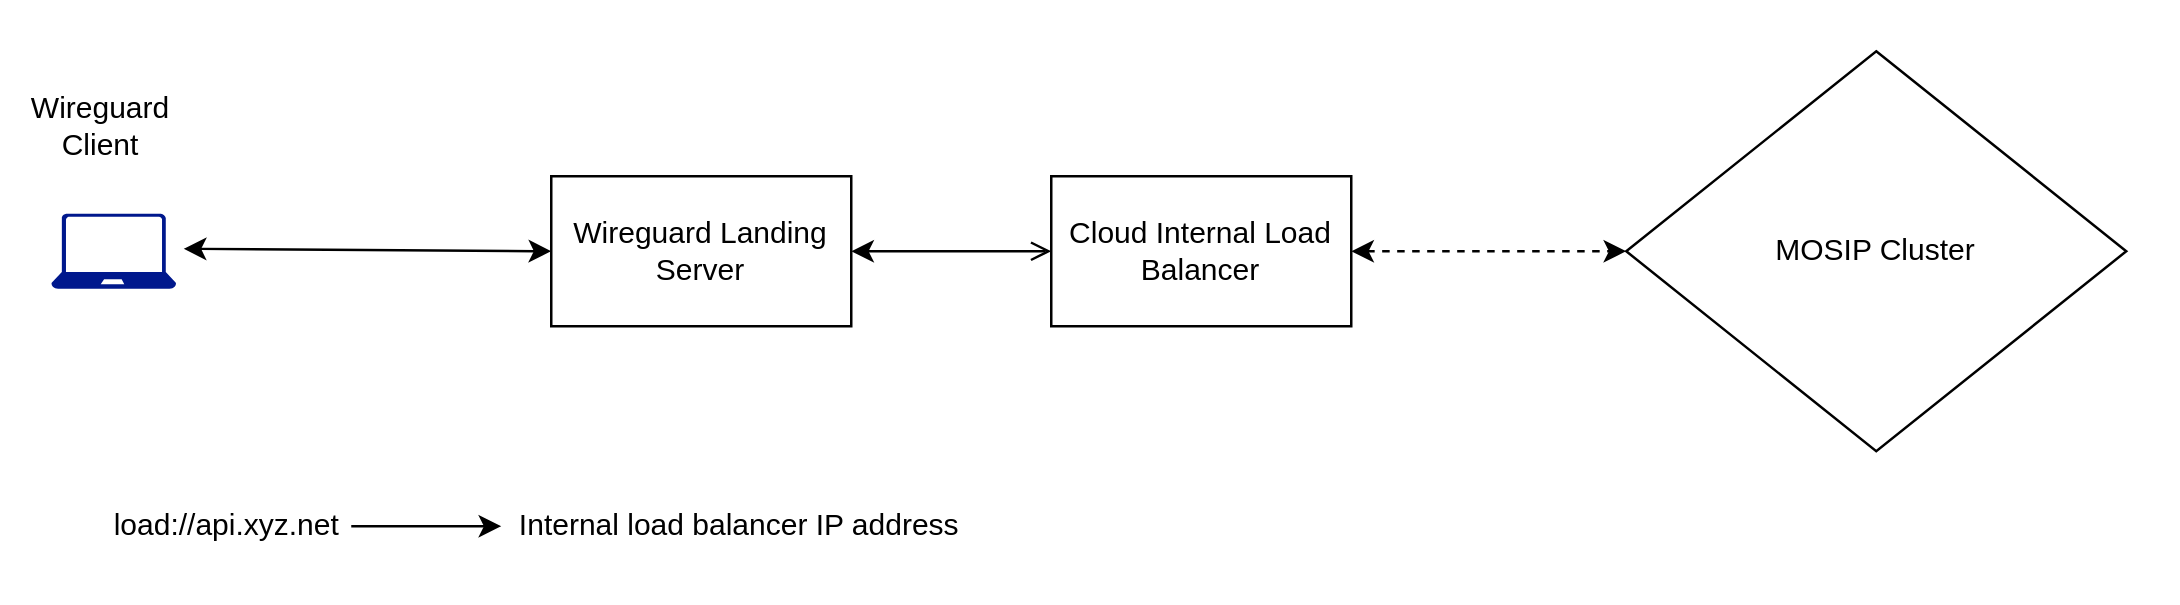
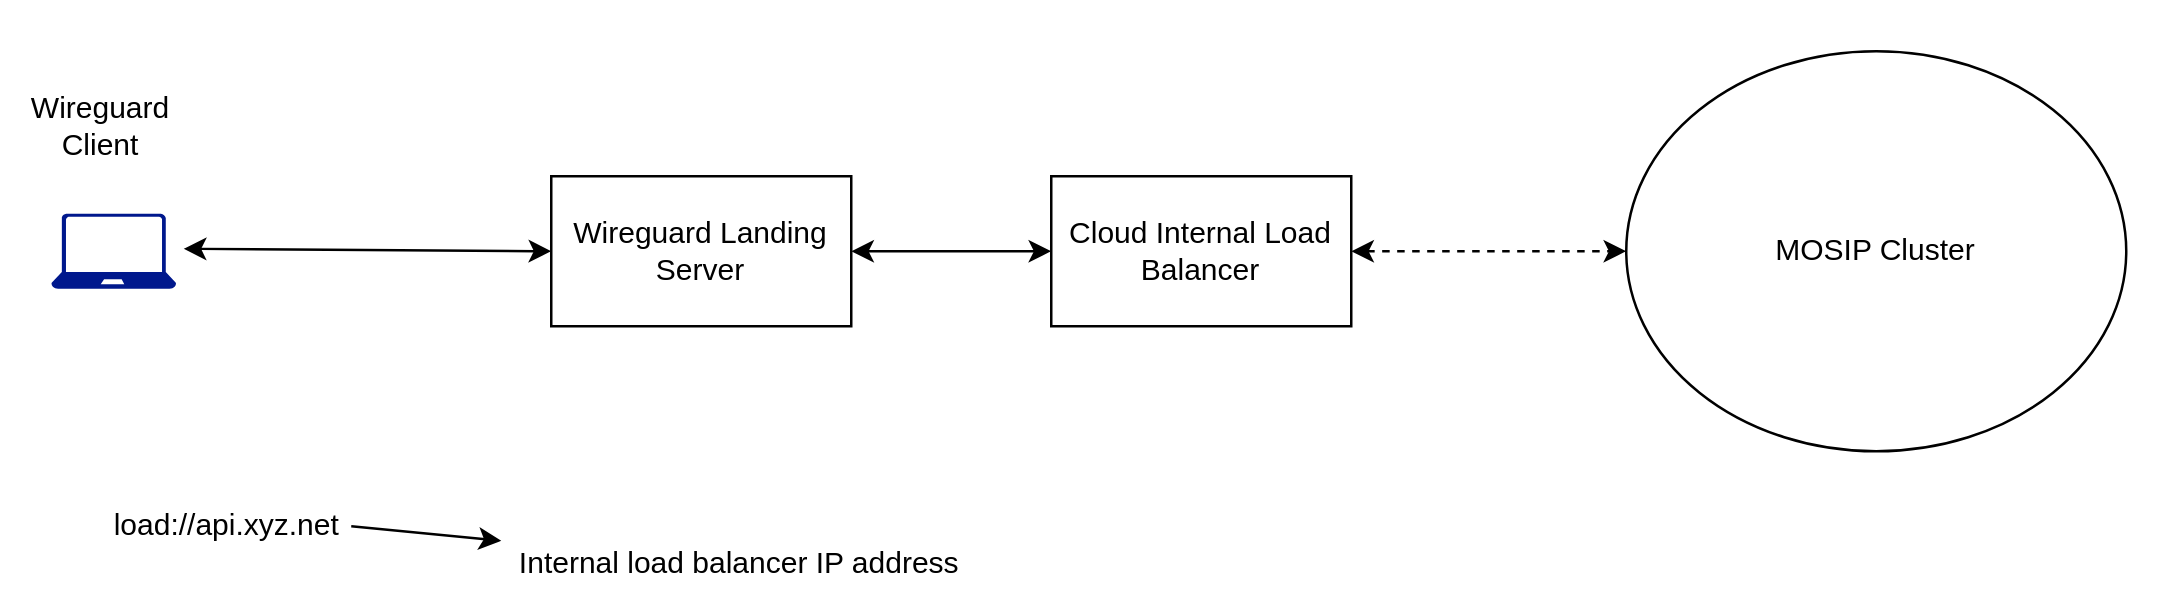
edge "Wireguard Landing Server" -- "Cloud Internal Load Balancer": arrowhead open -> classic
node "MOSIP Cluster": shape diamond -> ellipse
node "Internal load balancer IP address": moved (739, 526) -> (739, 564)
